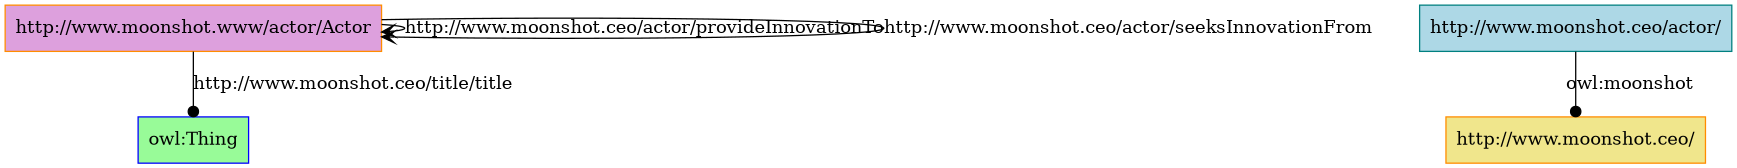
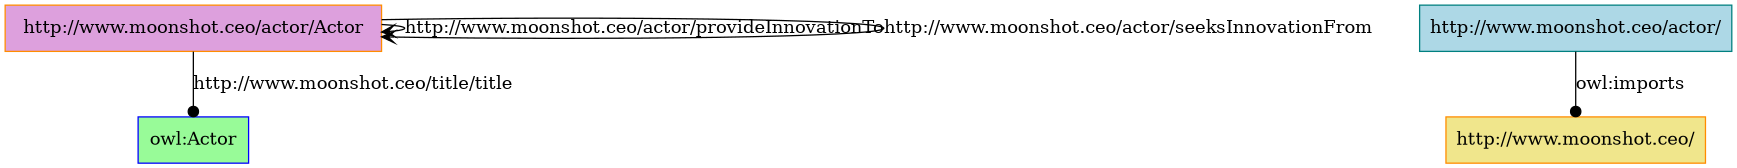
node "http://www.moonshot.www/actor/Actor": label "http://www.moonshot.www/actor/Actor" -> "http://www.moonshot.ceo/actor/Actor"
edge "http://www.moonshot.ceo/actor/" -> "http://www.moonshot.ceo/": label "owl:moonshot" -> "owl:imports"
node "owl:Thing": label "owl:Thing" -> "owl:Actor"
